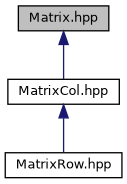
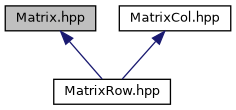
edge "MatrixCol.hpp" -> "Matrix.hpp": now "MatrixRow.hpp" -> "Matrix.hpp"
